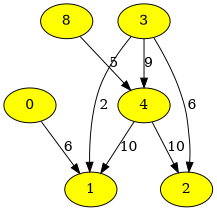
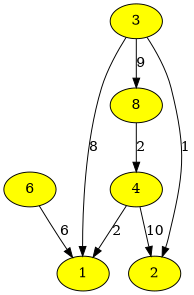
edge "3" -> "4": now "3" -> "8"
edge "8" -> "4": label "5" -> "2"
node "0": label "0" -> "6"
edge "3" -> "1": label "2" -> "8"
edge "3" -> "2": label "6" -> "1"
edge "4" -> "1": label "10" -> "2"
